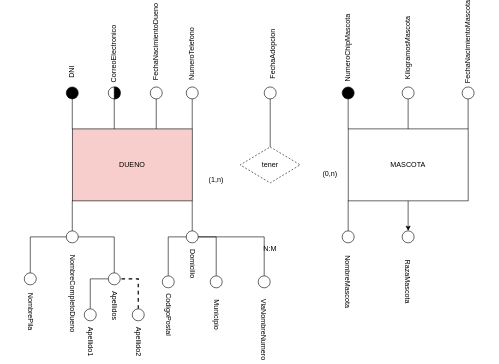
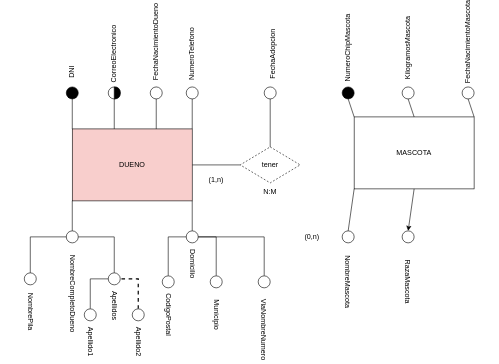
edge "DUENO" -- "tener": added
node "MASCOTA": moved (408, 165) -> (414, 153)
node "(0,n)": moved (330, 174) -> (312, 237)
node "N:M": moved (270, 249) -> (270, 192)
